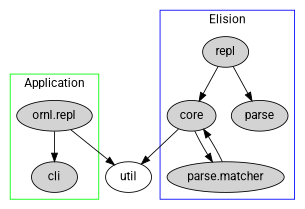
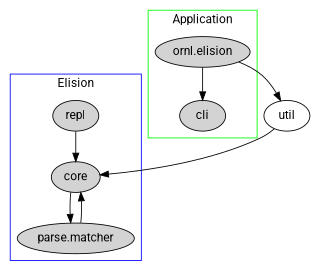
node "ornl.repl": label "ornl.repl" -> "ornl.elision"
node "parse": removed
edge "core" -> "util": reversed
